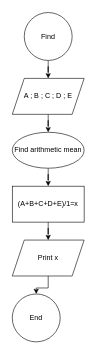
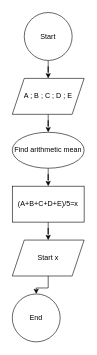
node "Find": label "Find" -> "Start"
node "(A+B+C+D+E)/1=x": label "(A+B+C+D+E)/1=x" -> "(A+B+C+D+E)/5=x"
node "Print x": label "Print x" -> "Start x"
